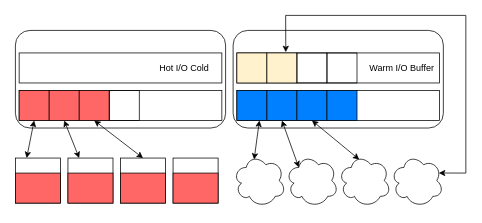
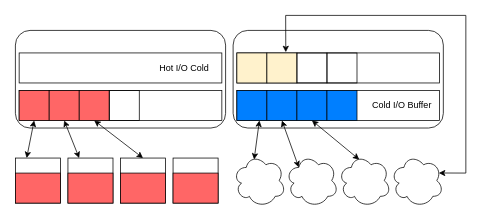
node "Warm I/O Buffer": removed
node "Cold I/O Buffer": added
